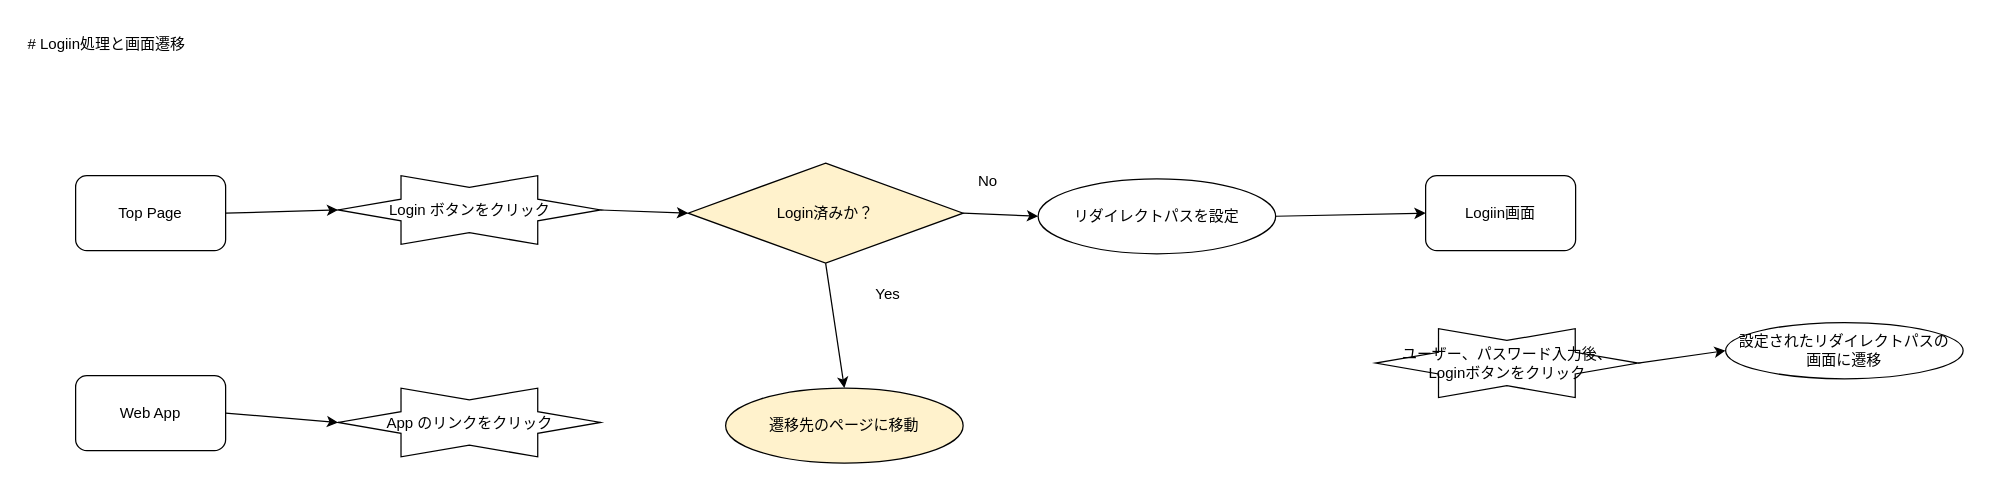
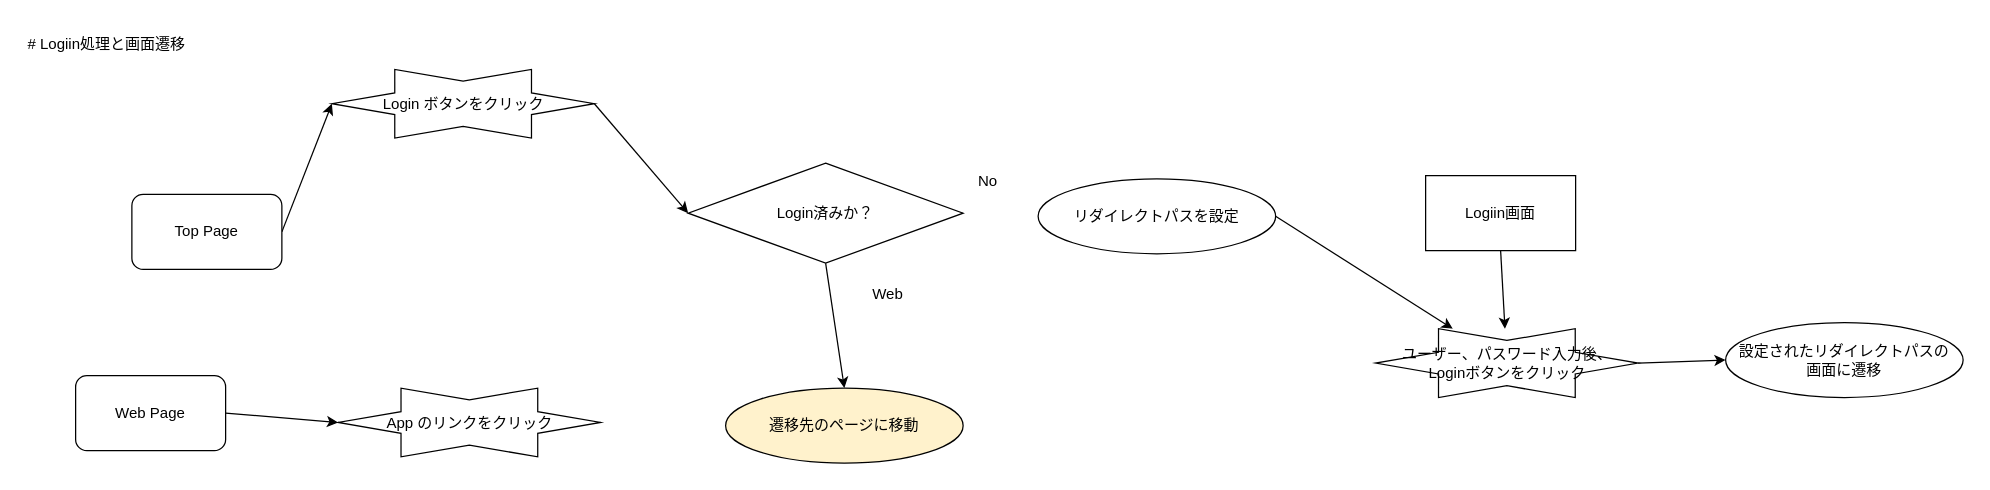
node "Login ボタンをクリック": moved (469, 210) -> (463, 104)
node "Top Page": moved (151, 213) -> (207, 232)
node "Login済みか？": fillcolor #fff2cc -> #ffffff
node "Logiin画面": shape rounded rectangle -> rectangle
edge "Login済みか？" -> "リダイレクトパスを設定": removed
edge "リダイレクトパスを設定" -> "Logiin画面": now "リダイレクトパスを設定" -> "ユーザー、パスワード入力後、 Loginボタンをクリック"
edge "Logiin画面" -> "ユーザー、パスワード入力後、 Loginボタンをクリック": added
node "Yes": label "Yes" -> "Web"
node "設定されたリダイレクトパスの 画面に遷移": size 238x56 -> 238x75
node "Web App": label "Web App" -> "Web Page"
